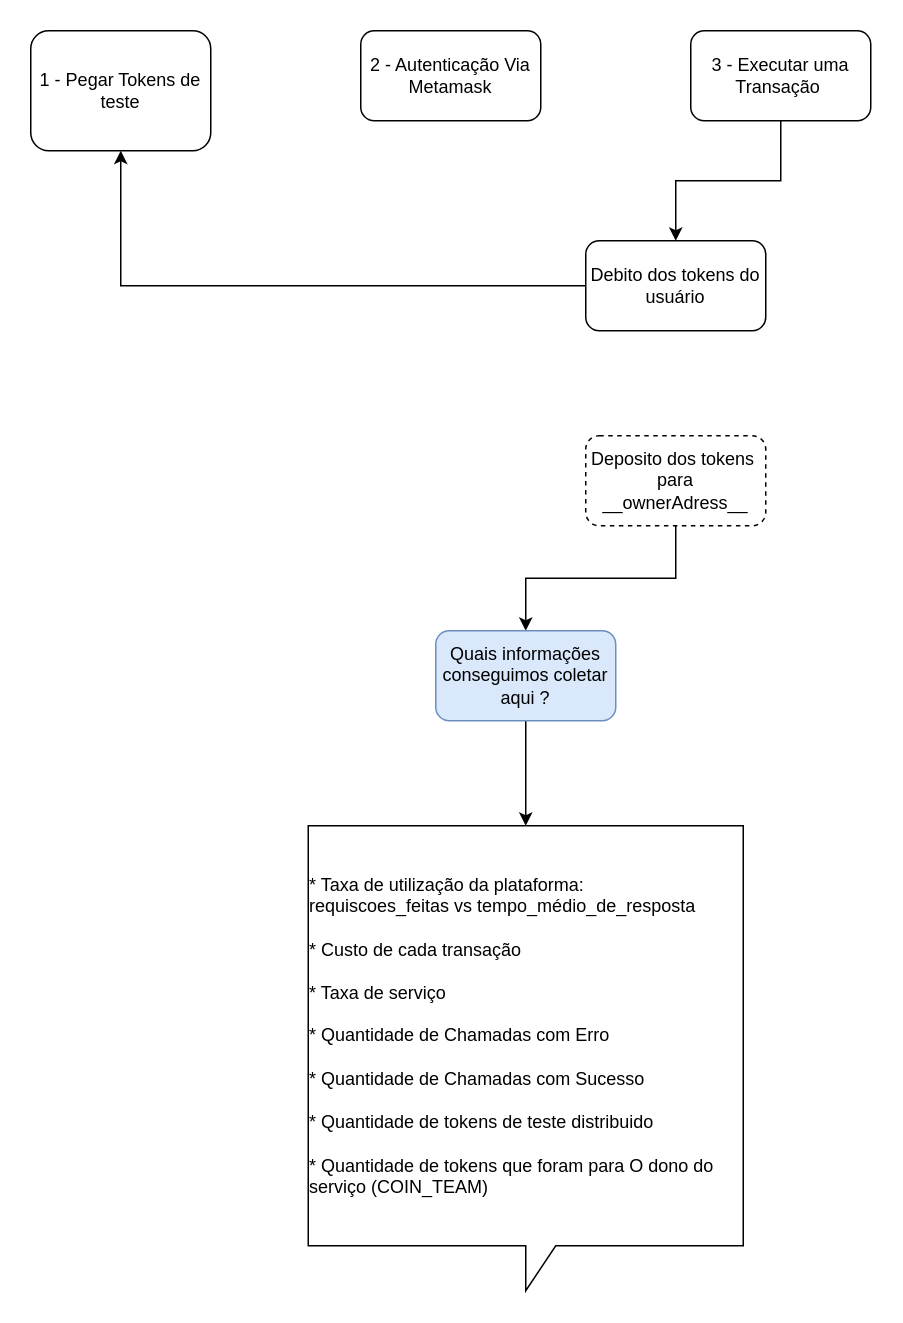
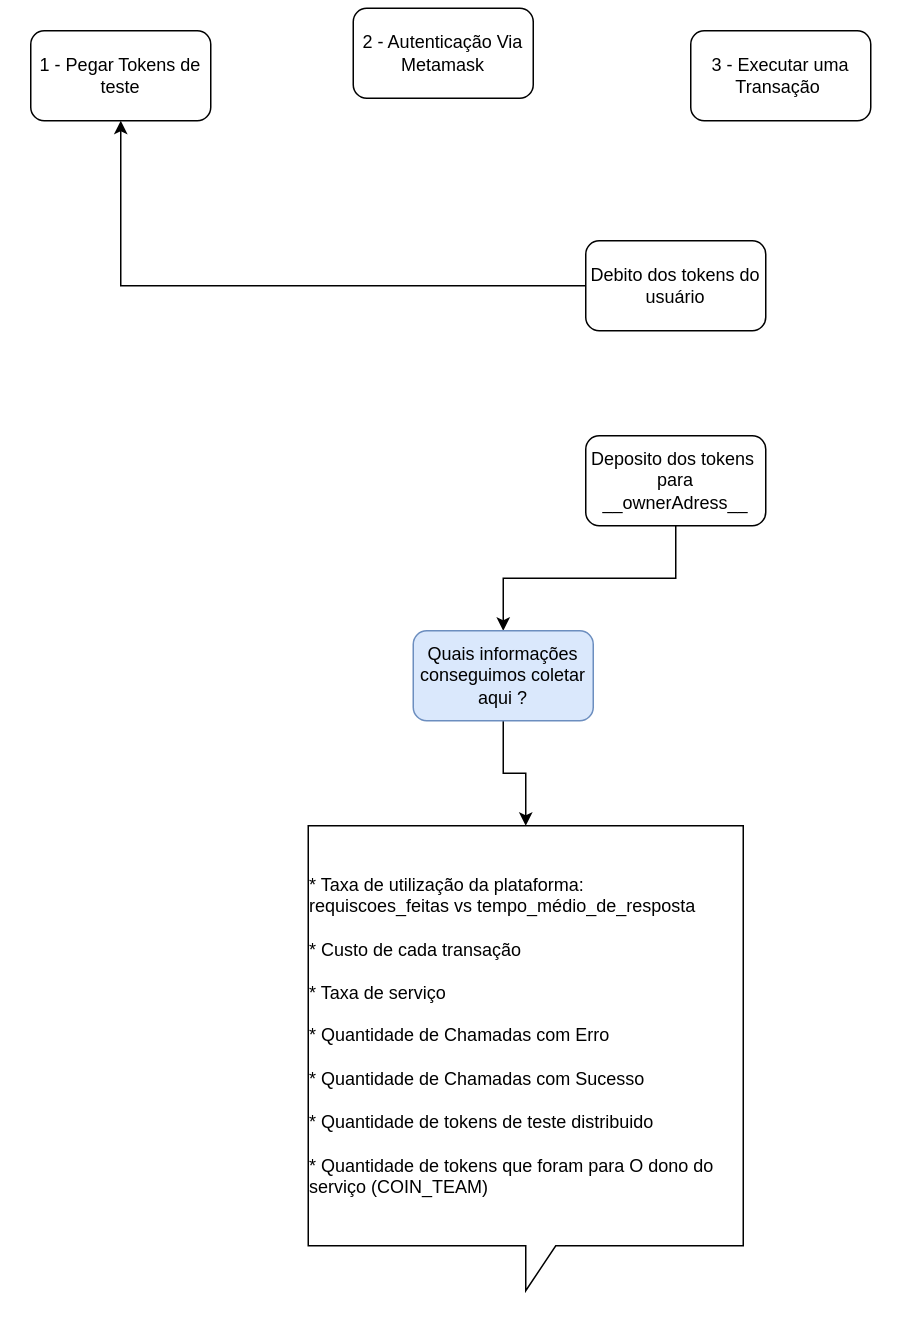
node "2 - Autenticação Via Metamask": moved (451, 76) -> (443, 53)
node "1 - Pegar Tokens de teste": size 180x120 -> 180x90
edge "3 - Executar uma Transação" -> "Debito dos tokens do usuário": removed
node "Deposito dos tokens para __ownerAdress__": style dashed -> solid
node "Quais informações conseguimos coletar aqui ?": moved (526, 676) -> (503, 676)
